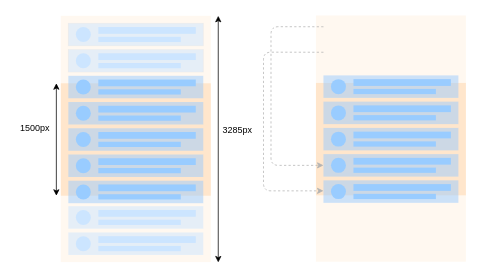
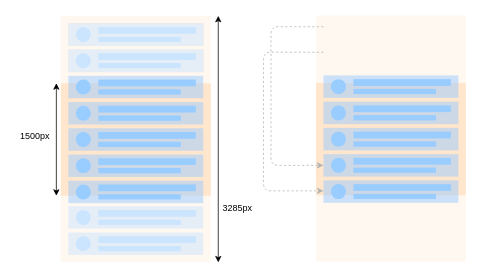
node "1500px": moved (35, 128) -> (35, 136)
node "3285px": moved (237, 130) -> (237, 209)
